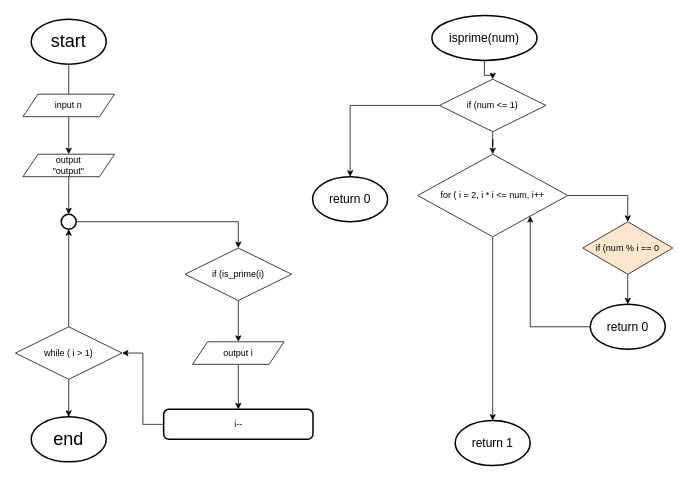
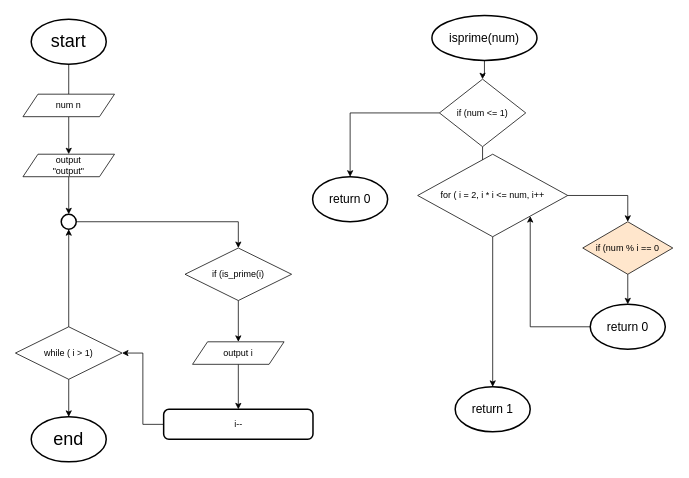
node "input n": label "input n" -> "num n"
node "if (num <= 1)": size 107x53 -> 86x68
node "return 1": moved (492, 443) -> (492, 409)
